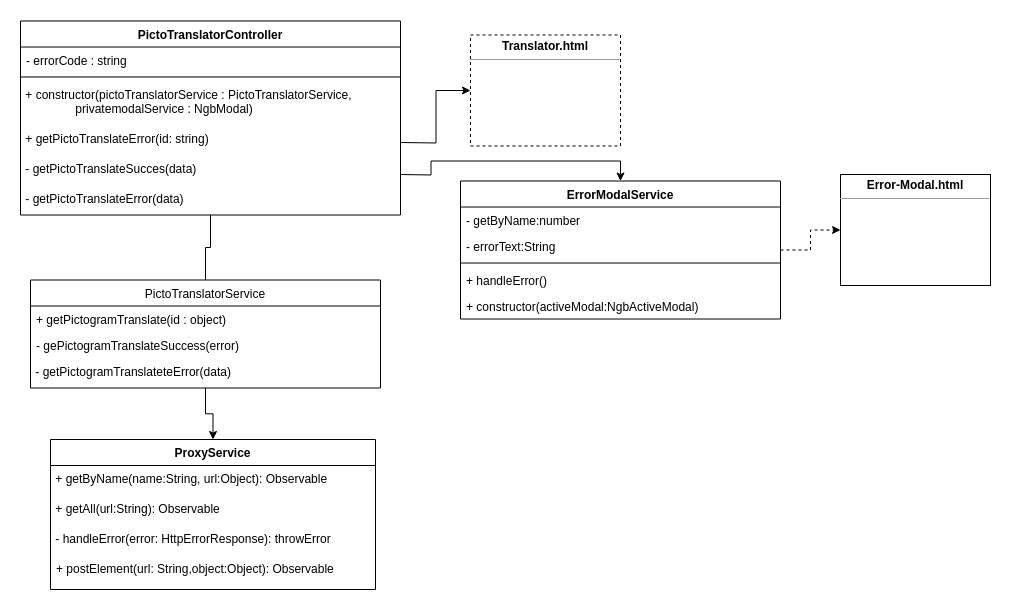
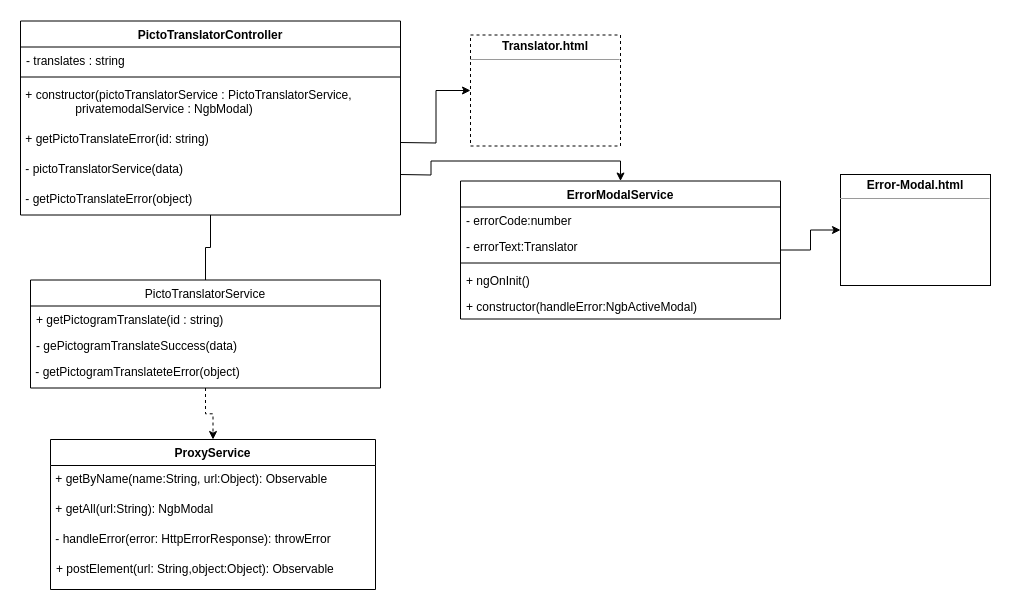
node "- errorCode : string": label "- errorCode : string" -> "- translates : string"
node "- getPictoTranslateSucces(data)": label "- getPictoTranslateSucces(data)" -> "- pictoTranslatorService(data)"
node "- getPictoTranslateError(data)": label "- getPictoTranslateError(data)" -> "- getPictoTranslateError(object)"
node "- getByName:number": label "- getByName:number" -> "- errorCode:number"
edge "ErrorModalService" -> "Error-Modal.html": style dashed -> solid
node "- errorText:String": label "- errorText:String" -> "- errorText:Translator"
node "+ handleError()": label "+ handleError()" -> "+ ngOnInit()"
node "+ constructor(activeModal:NgbActiveModal)": label "+ constructor(activeModal:NgbActiveModal)" -> "+ constructor(handleError:NgbActiveModal)"
node "+ getPictogramTranslate(id : object)": label "+ getPictogramTranslate(id : object)" -> "+ getPictogramTranslate(id : string)"
node "- gePictogramTranslateSuccess(error)": label "- gePictogramTranslateSuccess(error)" -> "- gePictogramTranslateSuccess(data)"
node "- getPictogramTranslateteError(data)": label "- getPictogramTranslateteError(data)" -> "- getPictogramTranslateteError(object)"
edge "PictoTranslatorService" -> "ProxyService": style solid -> dashed
node "+ getAll(url:String): Observable": label "+ getAll(url:String): Observable" -> "+ getAll(url:String): NgbModal"
